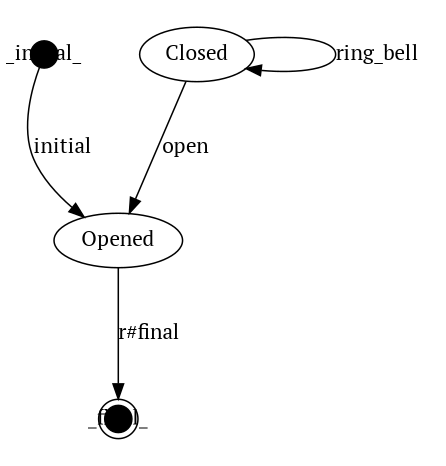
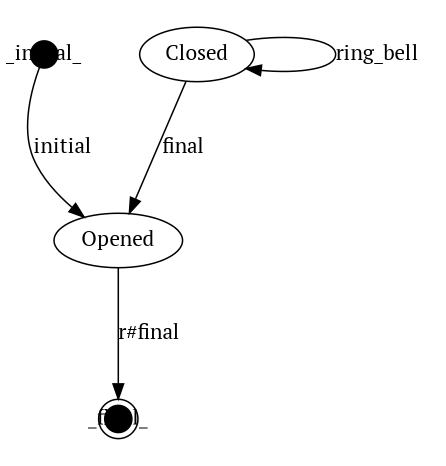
edge "Closed" -> "Opened": label "open" -> "final"
